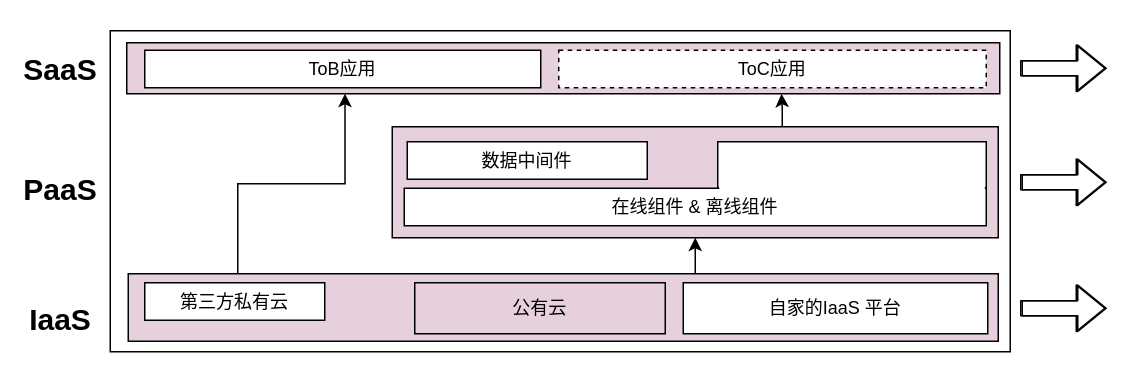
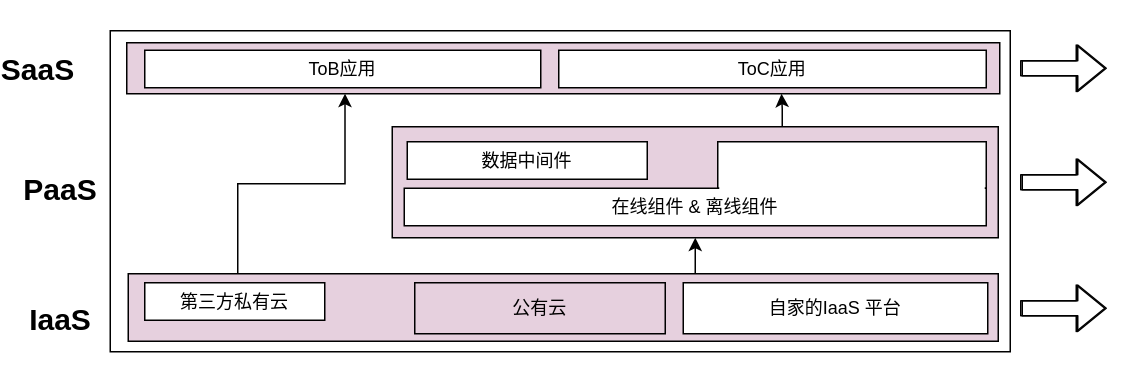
node "SaaS": moved (61, 68) -> (38, 68)
node "ToC应用": style dashed -> solid
